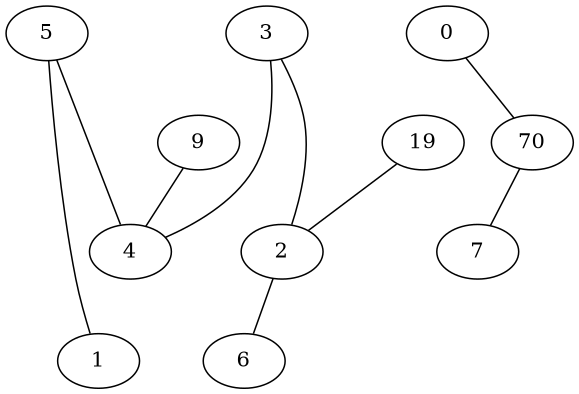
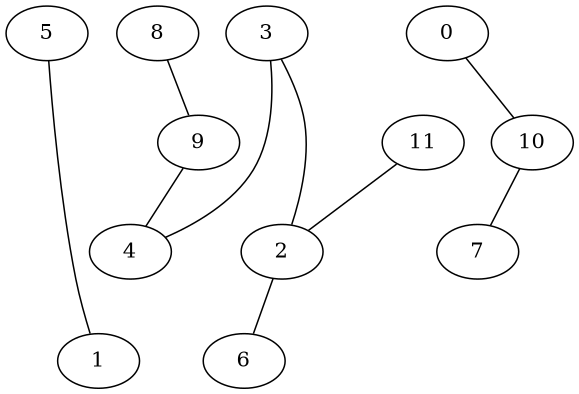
node "8": added
edge "5" -- "4": removed
node "19": label "19" -> "11"
node "70": label "70" -> "10"
